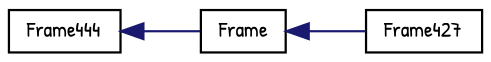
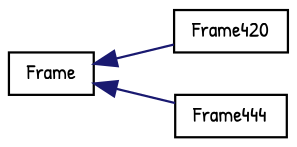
edge "Frame" -> "Frame444": reversed
node "Frame427": label "Frame427" -> "Frame420"
